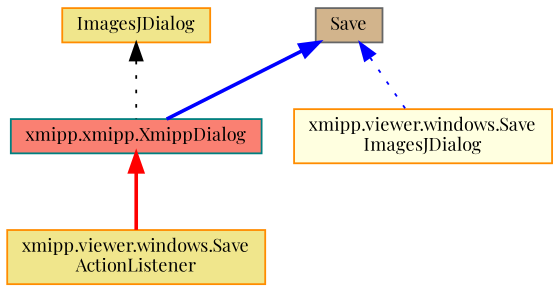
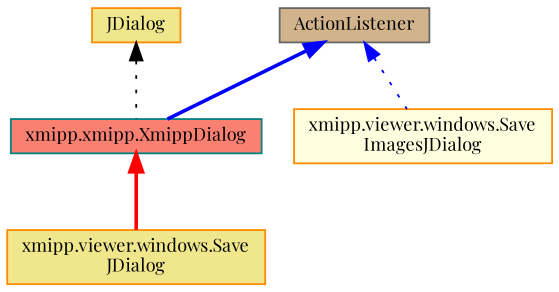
node "ImagesJDialog": label "ImagesJDialog" -> "JDialog"
node "Save": label "Save" -> "ActionListener"
node "xmipp.viewer.windows.Save ActionListener": label "xmipp.viewer.windows.Save ActionListener" -> "xmipp.viewer.windows.Save JDialog"
